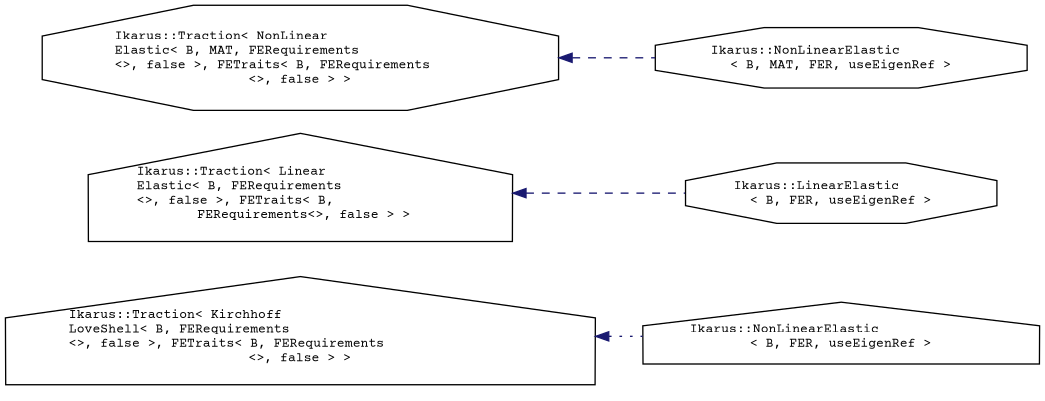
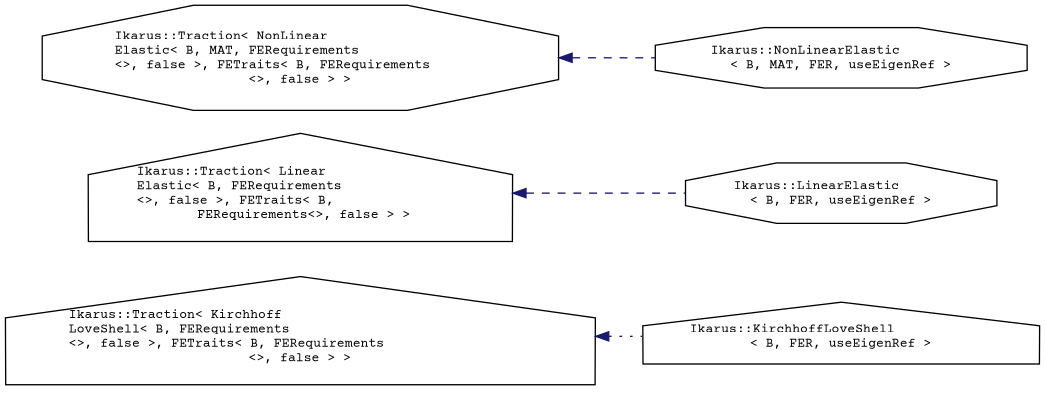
node "Ikarus::NonLinearElastic < B, FER, useEigenRef >": label "Ikarus::NonLinearElastic < B, FER, useEigenRef >" -> "Ikarus::KirchhoffLoveShell < B, FER, useEigenRef >"
